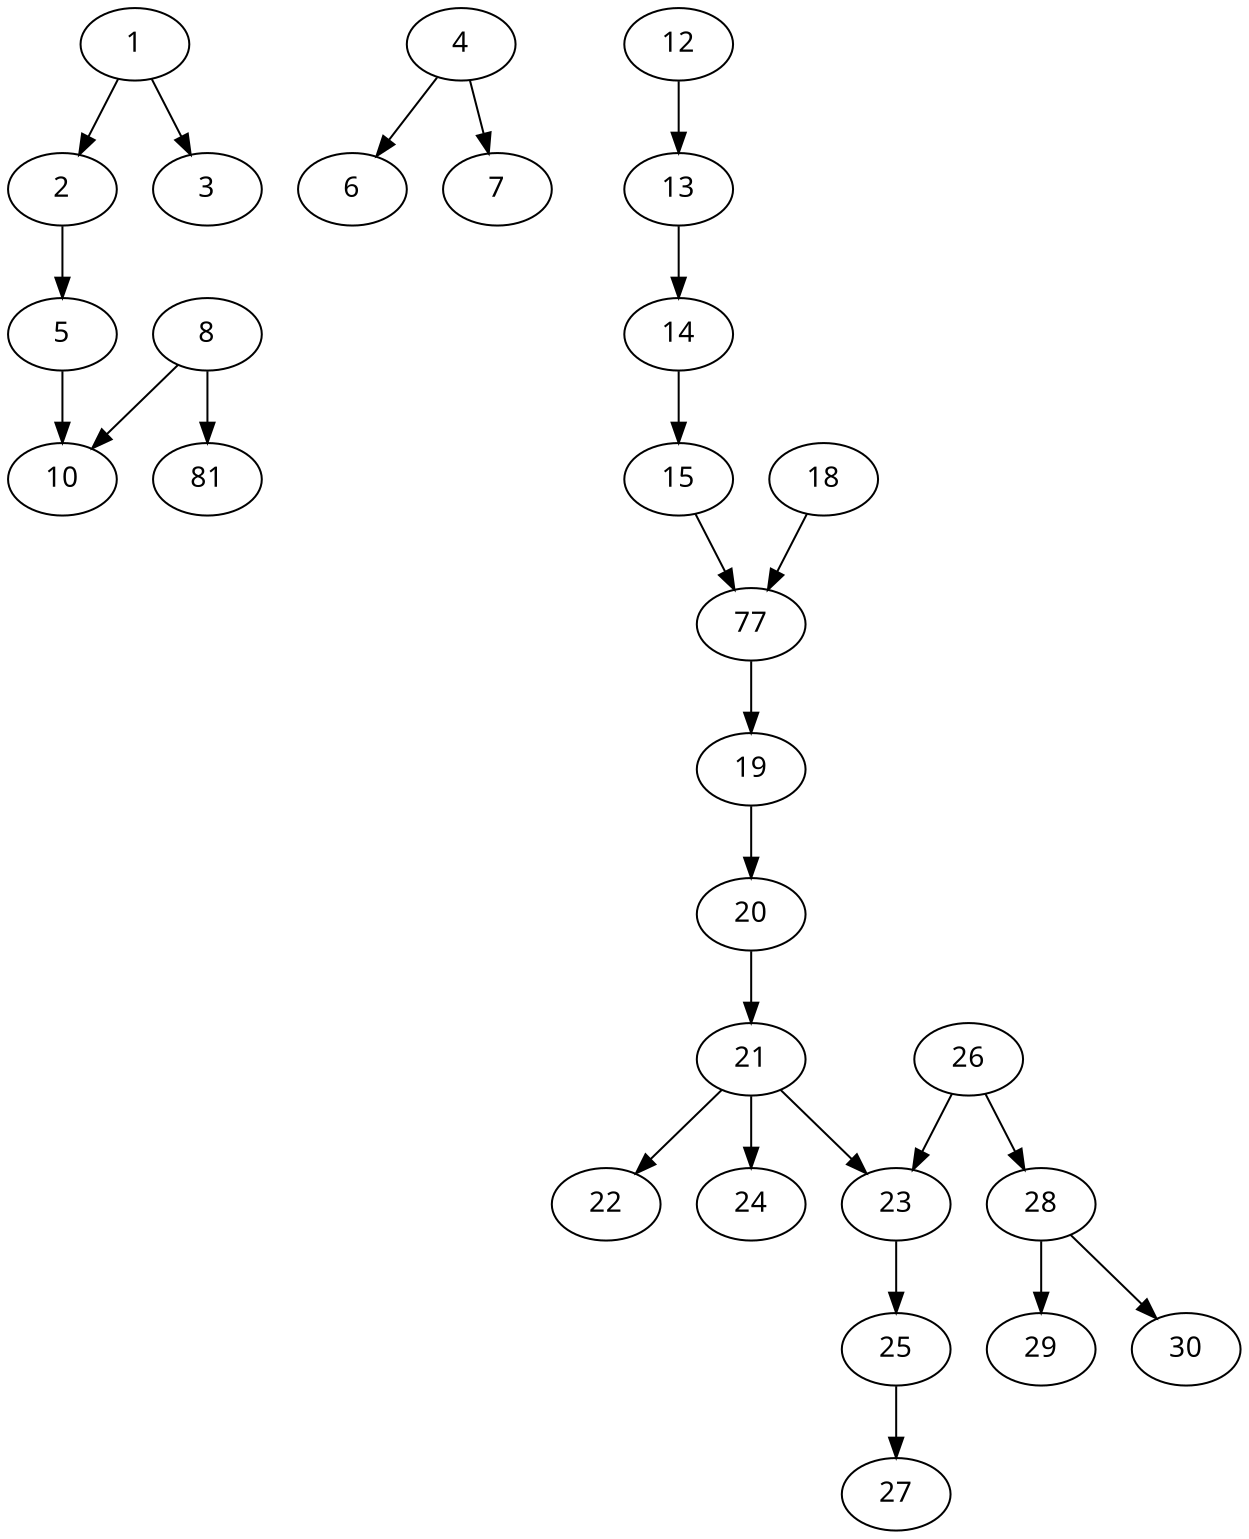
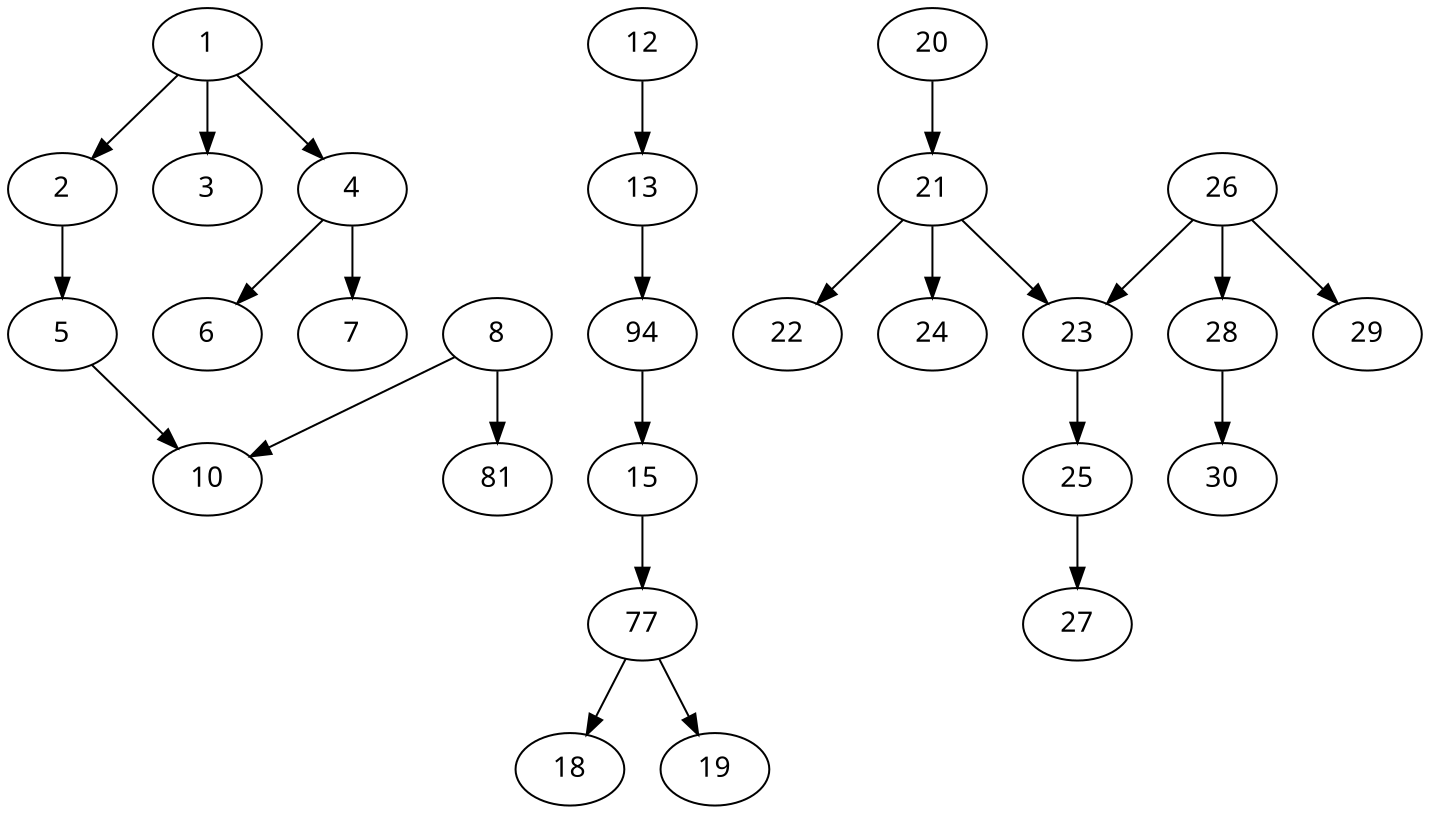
edge "1" -> "4": added
node "14": label "14" -> "94"
edge "18" -> "77": reversed
edge "19" -> "20": removed
edge "28" -> "29": now "26" -> "29"
